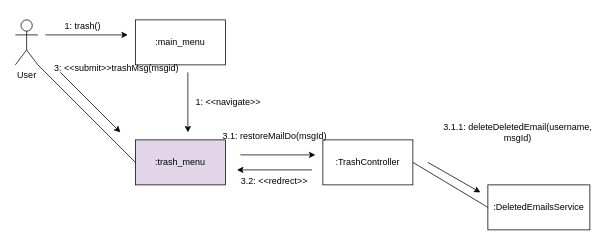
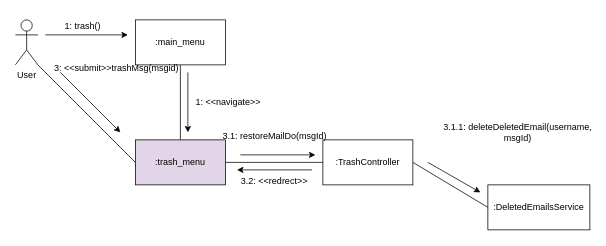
edge ":main_menu" -- ":trash_menu": added
edge ":trash_menu" -- ":TrashController": added
